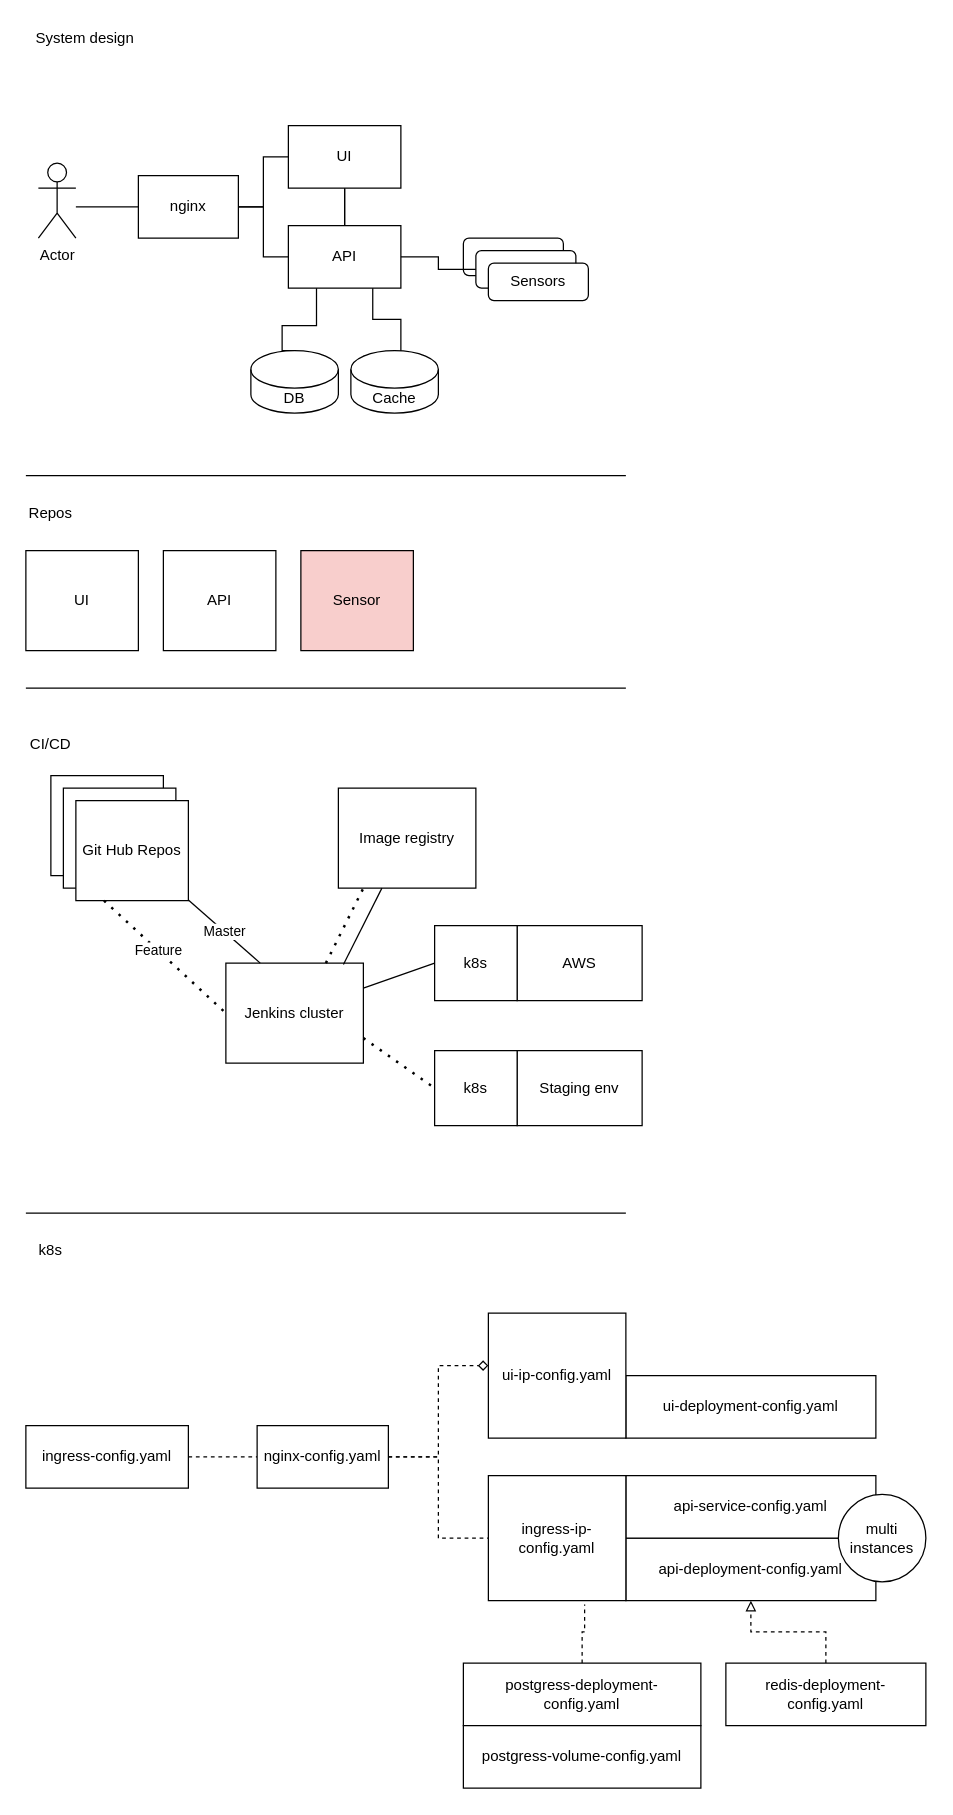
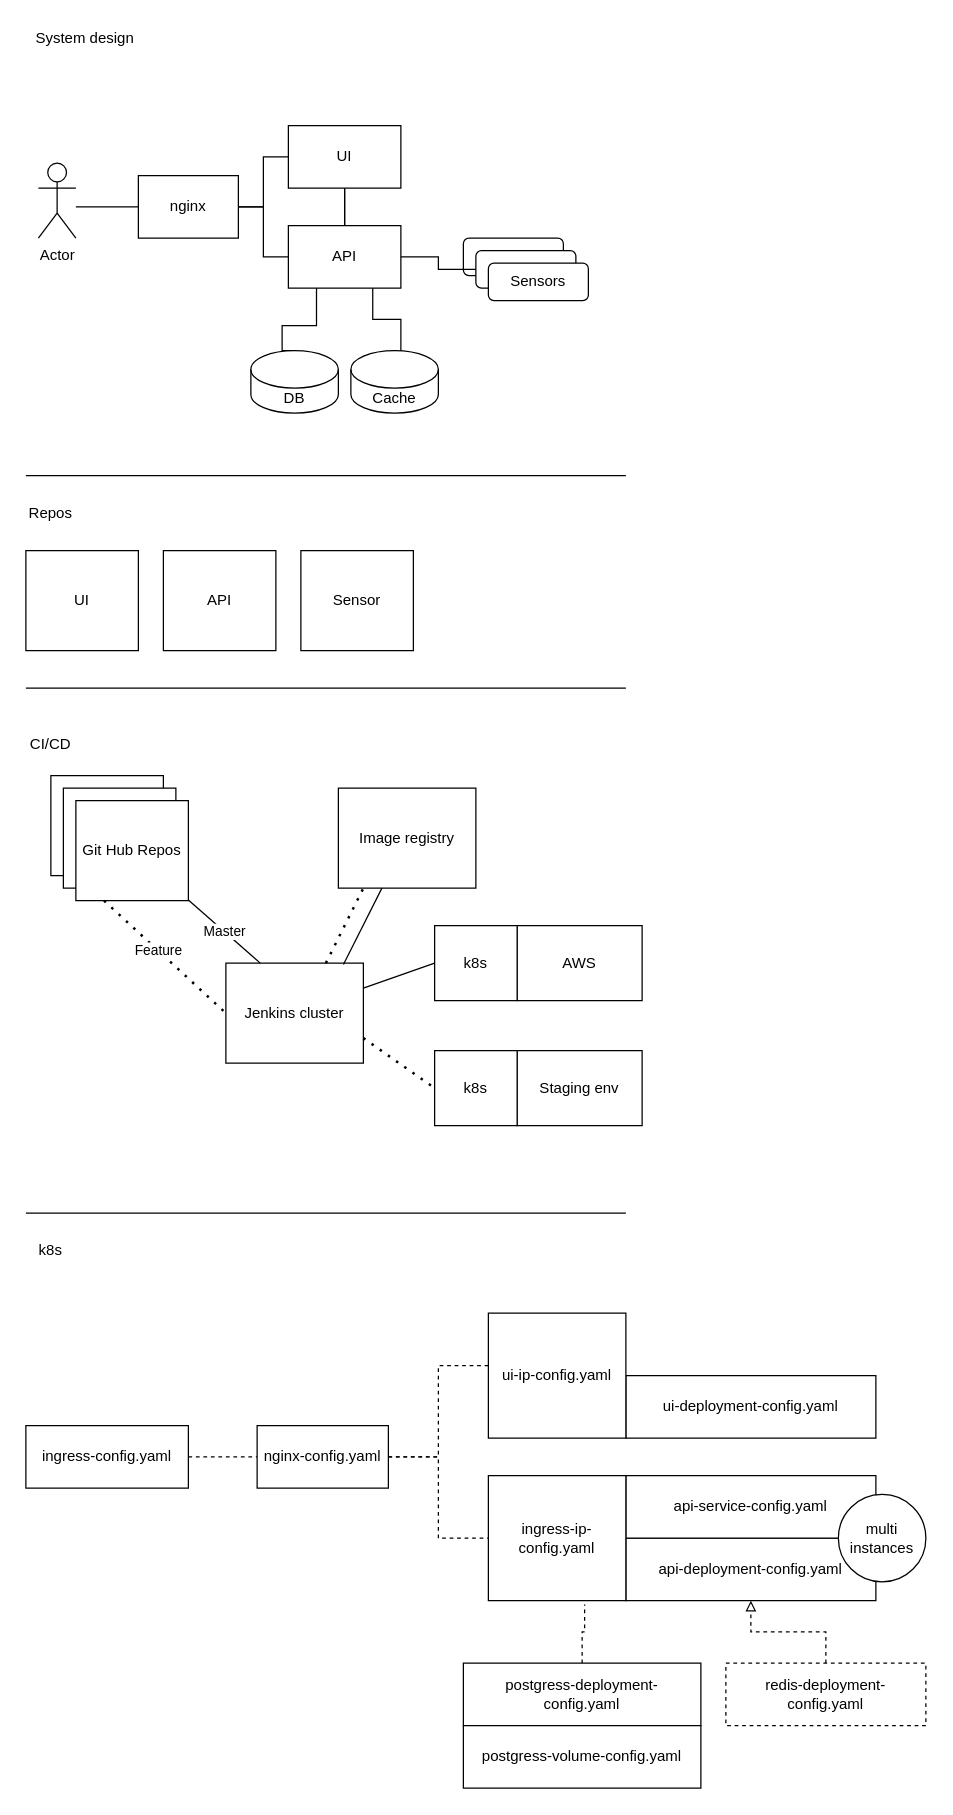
node "Sensor": fillcolor #f8cecc -> #ffffff
edge "nginx-config.yaml" -> "ui-ip-config.yaml": arrowhead diamond -> none
node "redis-deployment- config.yaml": style solid -> dashed
